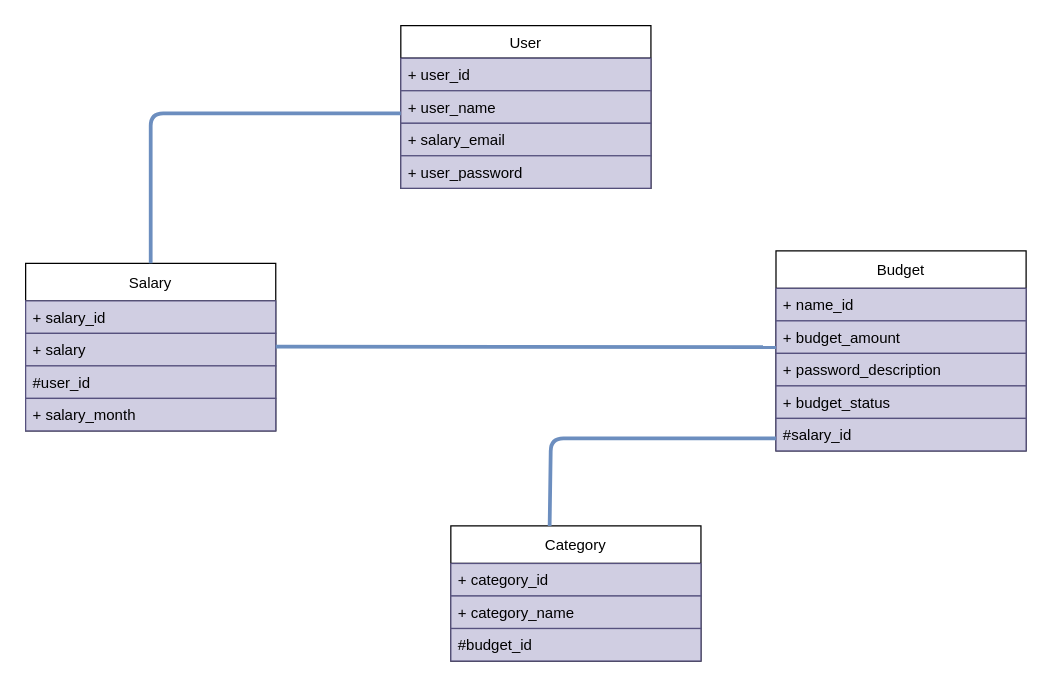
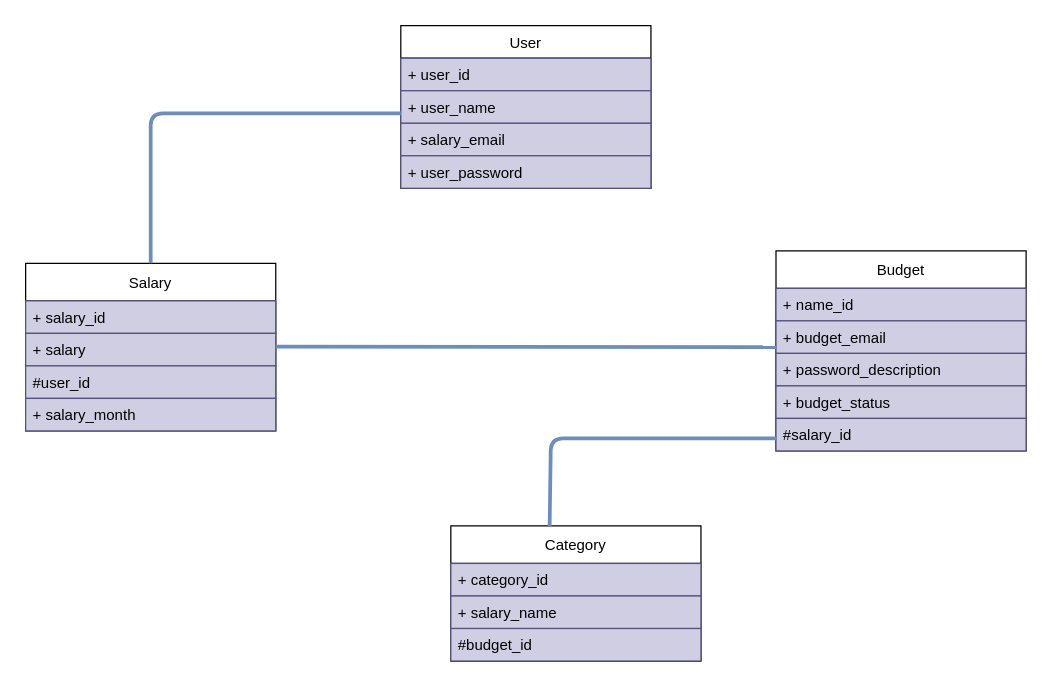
node "+ budget_amount": label "+ budget_amount" -> "+ budget_email"
node "+ category_name": label "+ category_name" -> "+ salary_name"
